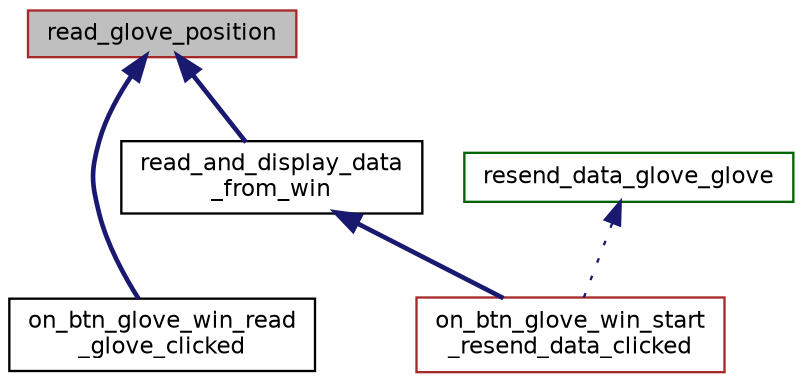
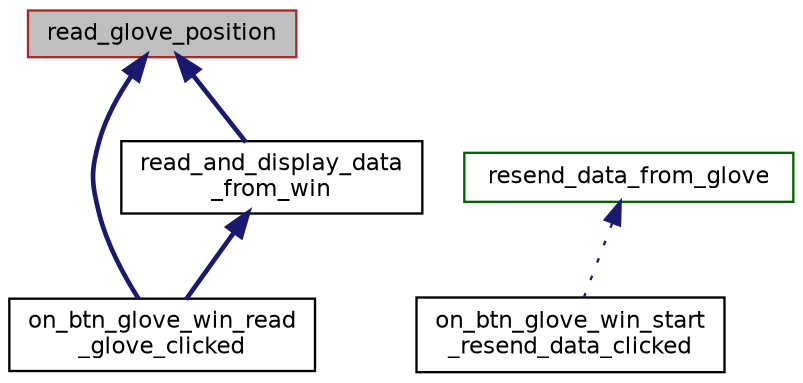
node "resend_data_glove_glove": label "resend_data_glove_glove" -> "resend_data_from_glove"
edge "on_btn_glove_win_start _resend_data_clicked" -> "read_and_display_data _from_win": now "on_btn_glove_win_read _glove_clicked" -> "read_and_display_data _from_win"
node "on_btn_glove_win_start _resend_data_clicked": color brown -> black
